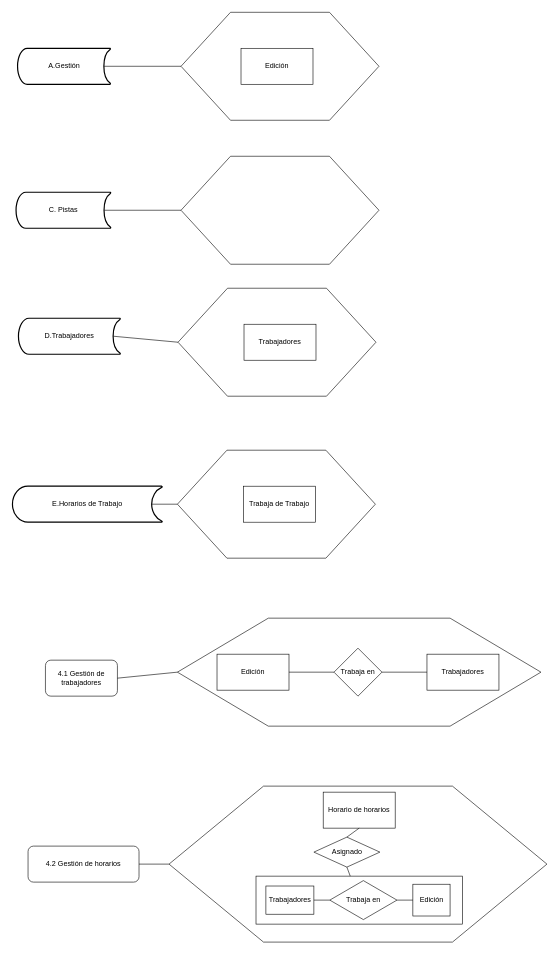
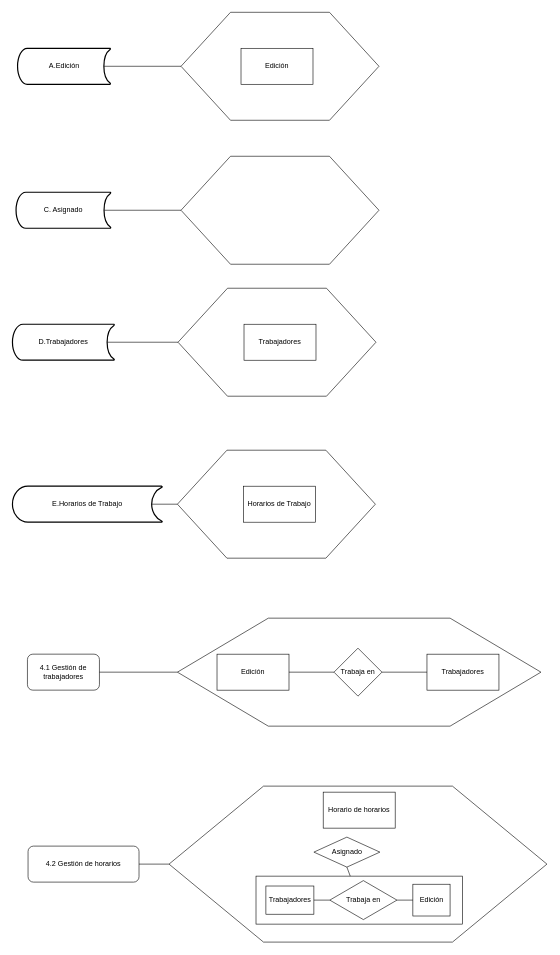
node "A.Gestión": label "A.Gestión" -> "A.Edición"
node "C. Pistas": label "C. Pistas" -> "C. Asignado"
node "D.Trabajadores": moved (69, 336) -> (63, 342)
node "Trabaja de Trabajo": label "Trabaja de Trabajo" -> "Horarios de Trabajo"
node "4.1 Gestión de trabajadores": moved (81, 678) -> (63, 672)
edge "Horario de horarios" -- "Asignado": removed
